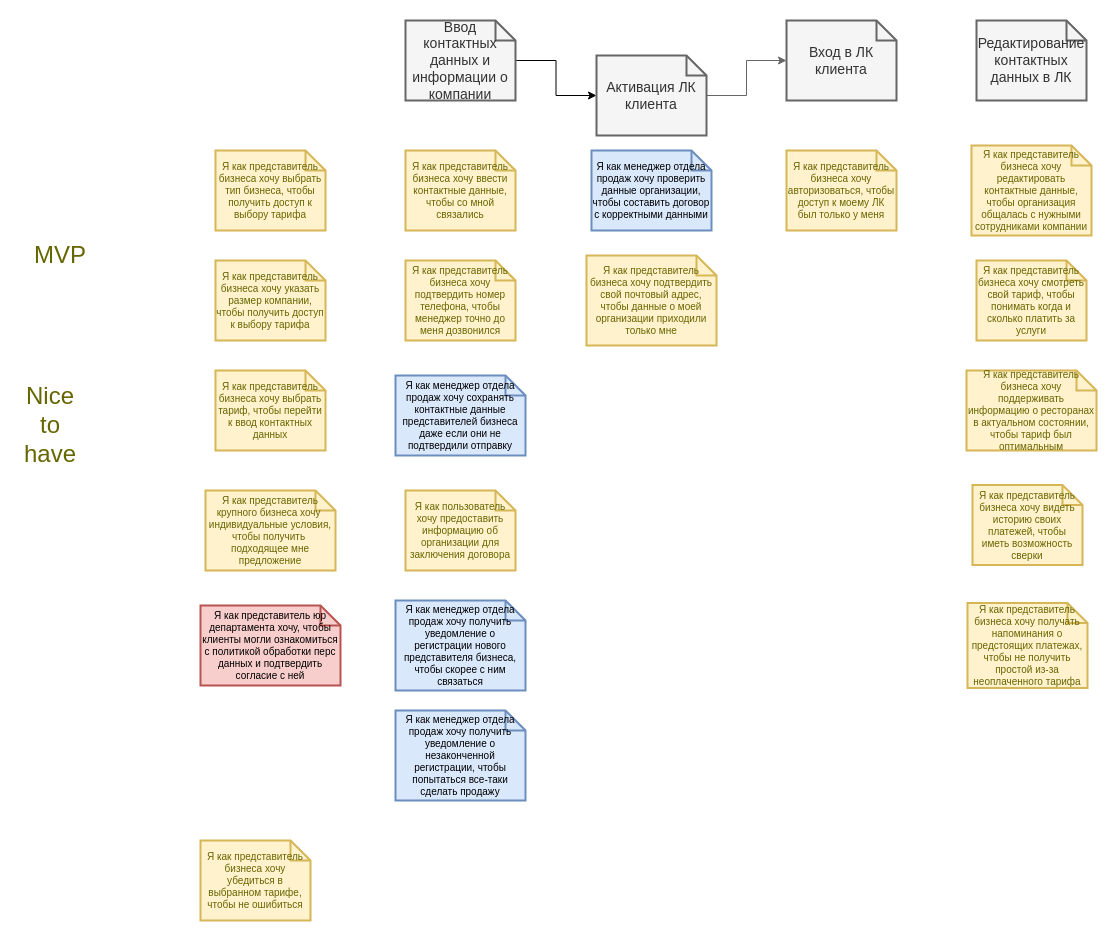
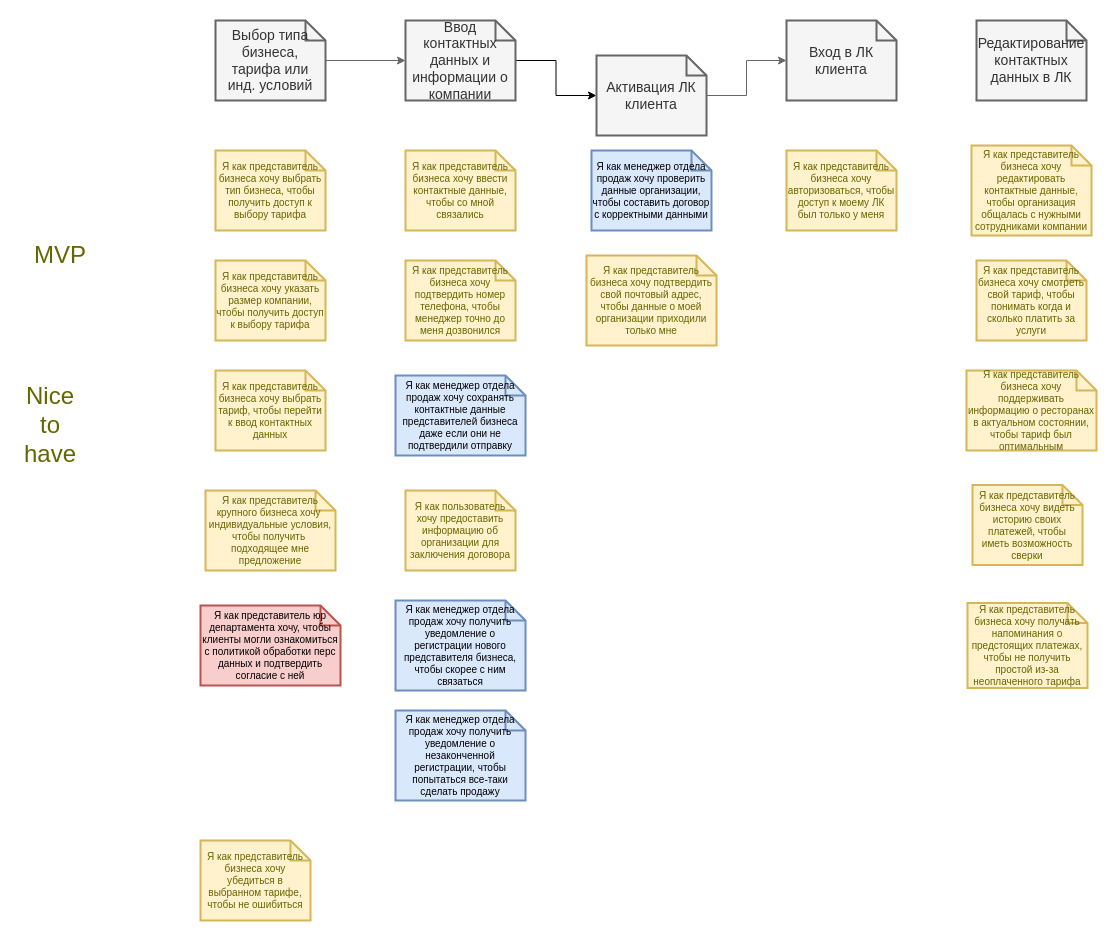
node "Выбор типа бизнеса, тарифа или инд. условий": added
edge "Выбор типа бизнеса, тарифа или инд. условий" -> "Ввод контактных данных и информации о компании": added
